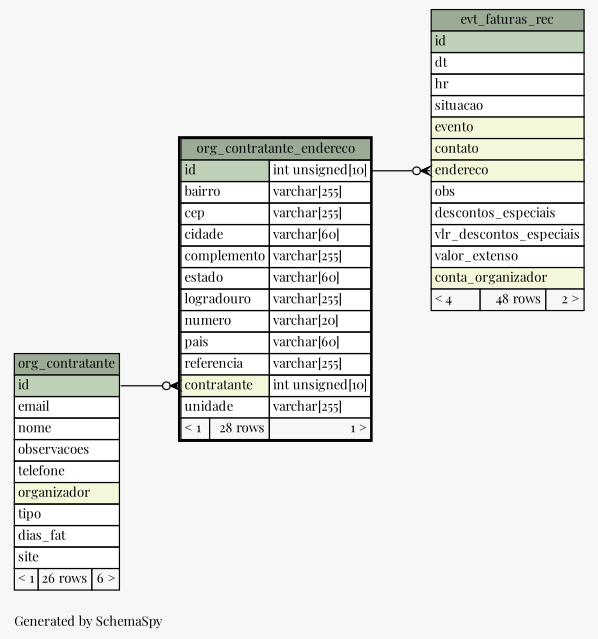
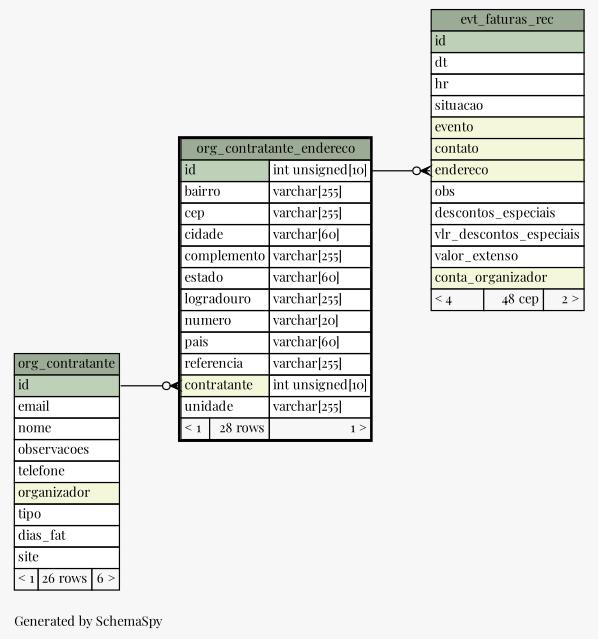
node "evt_faturas_rec": text "48 rows" -> "48 cep"
